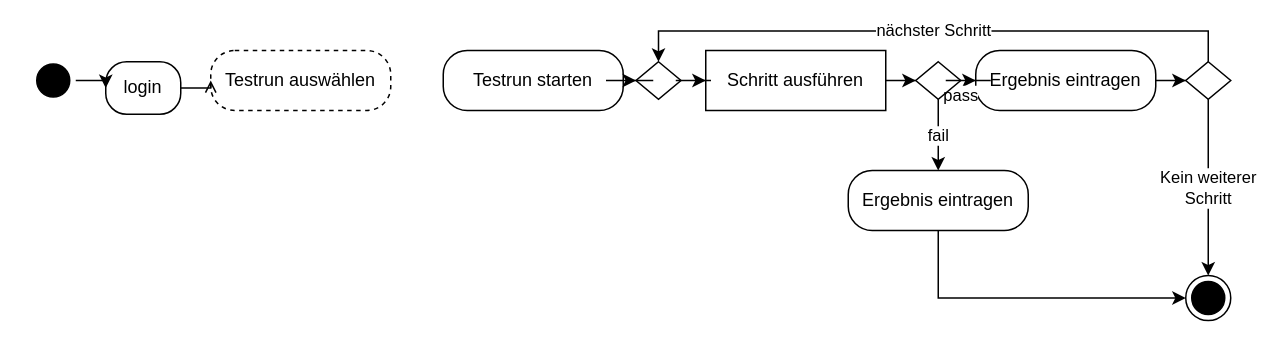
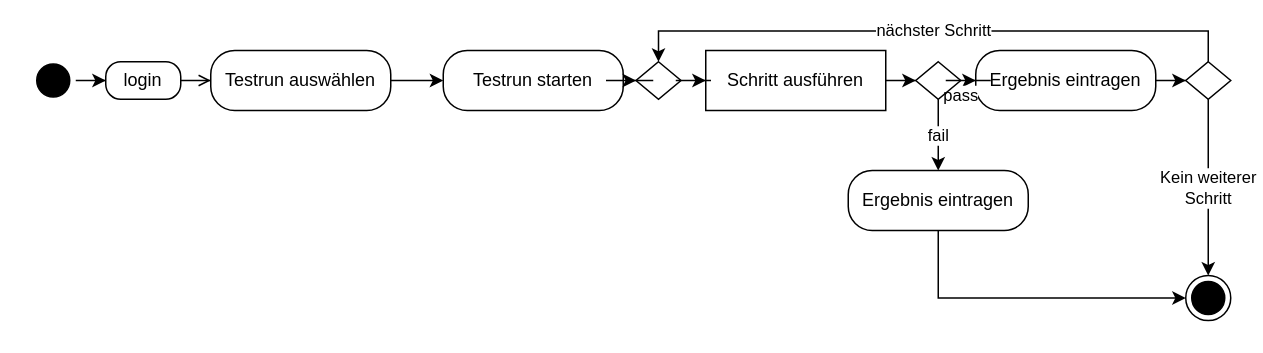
node "Testrun auswählen": style dashed -> solid
edge "Testrun auswählen" -> "Testrun starten": added
node "login": size 75x53 -> 75x38
